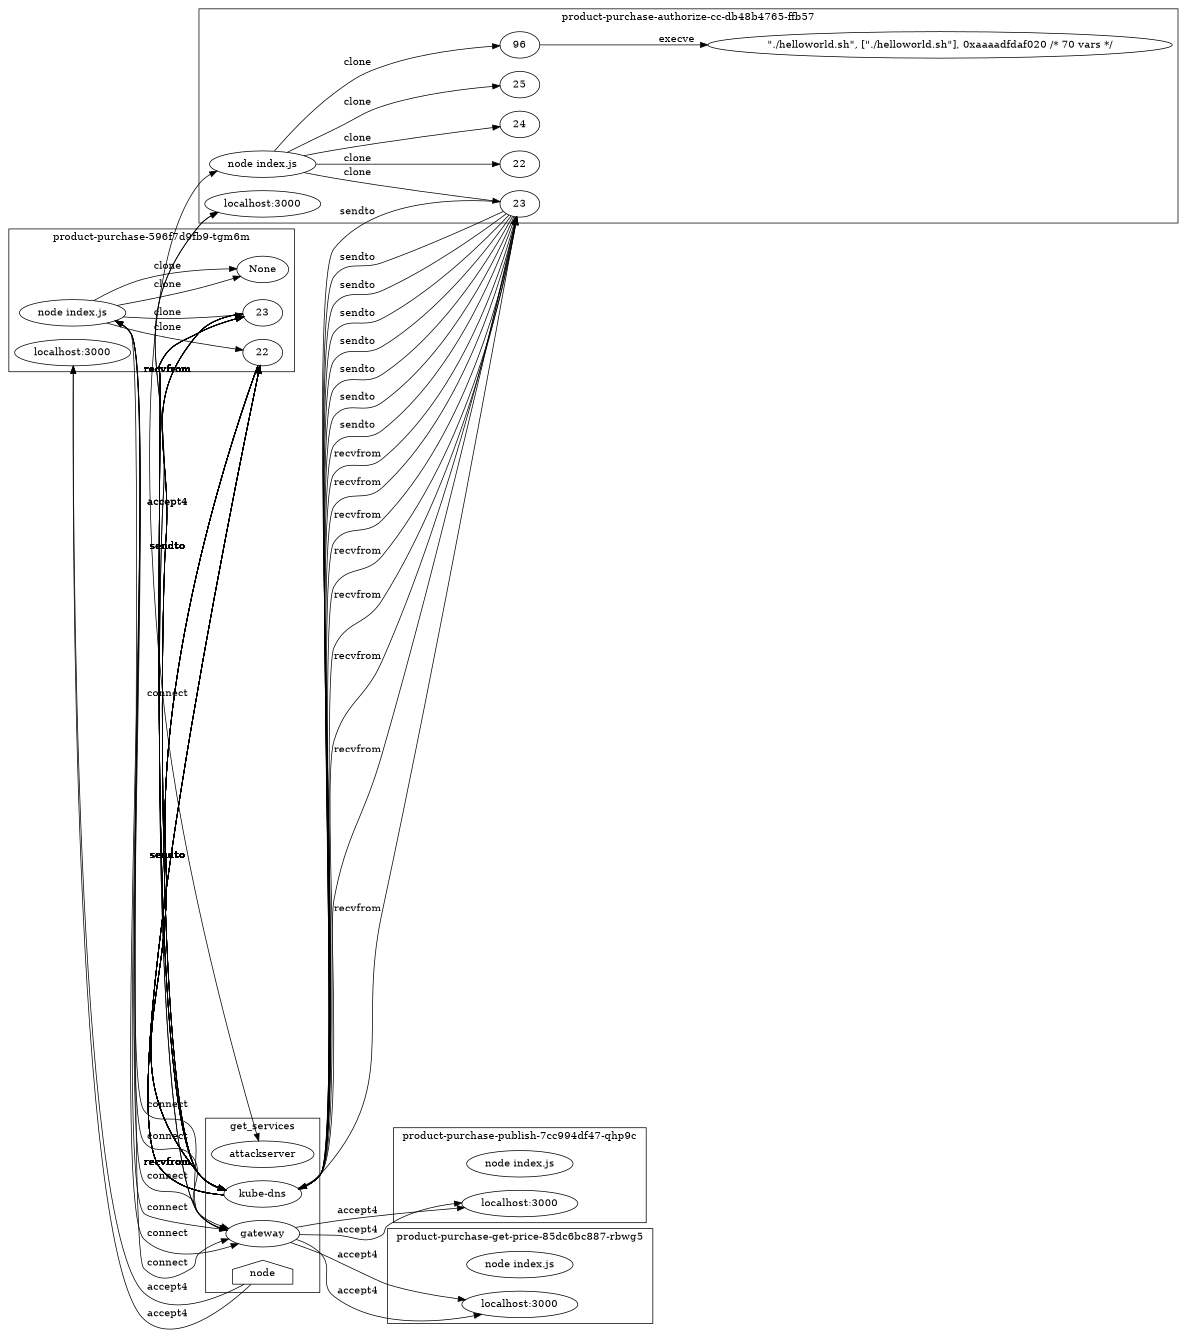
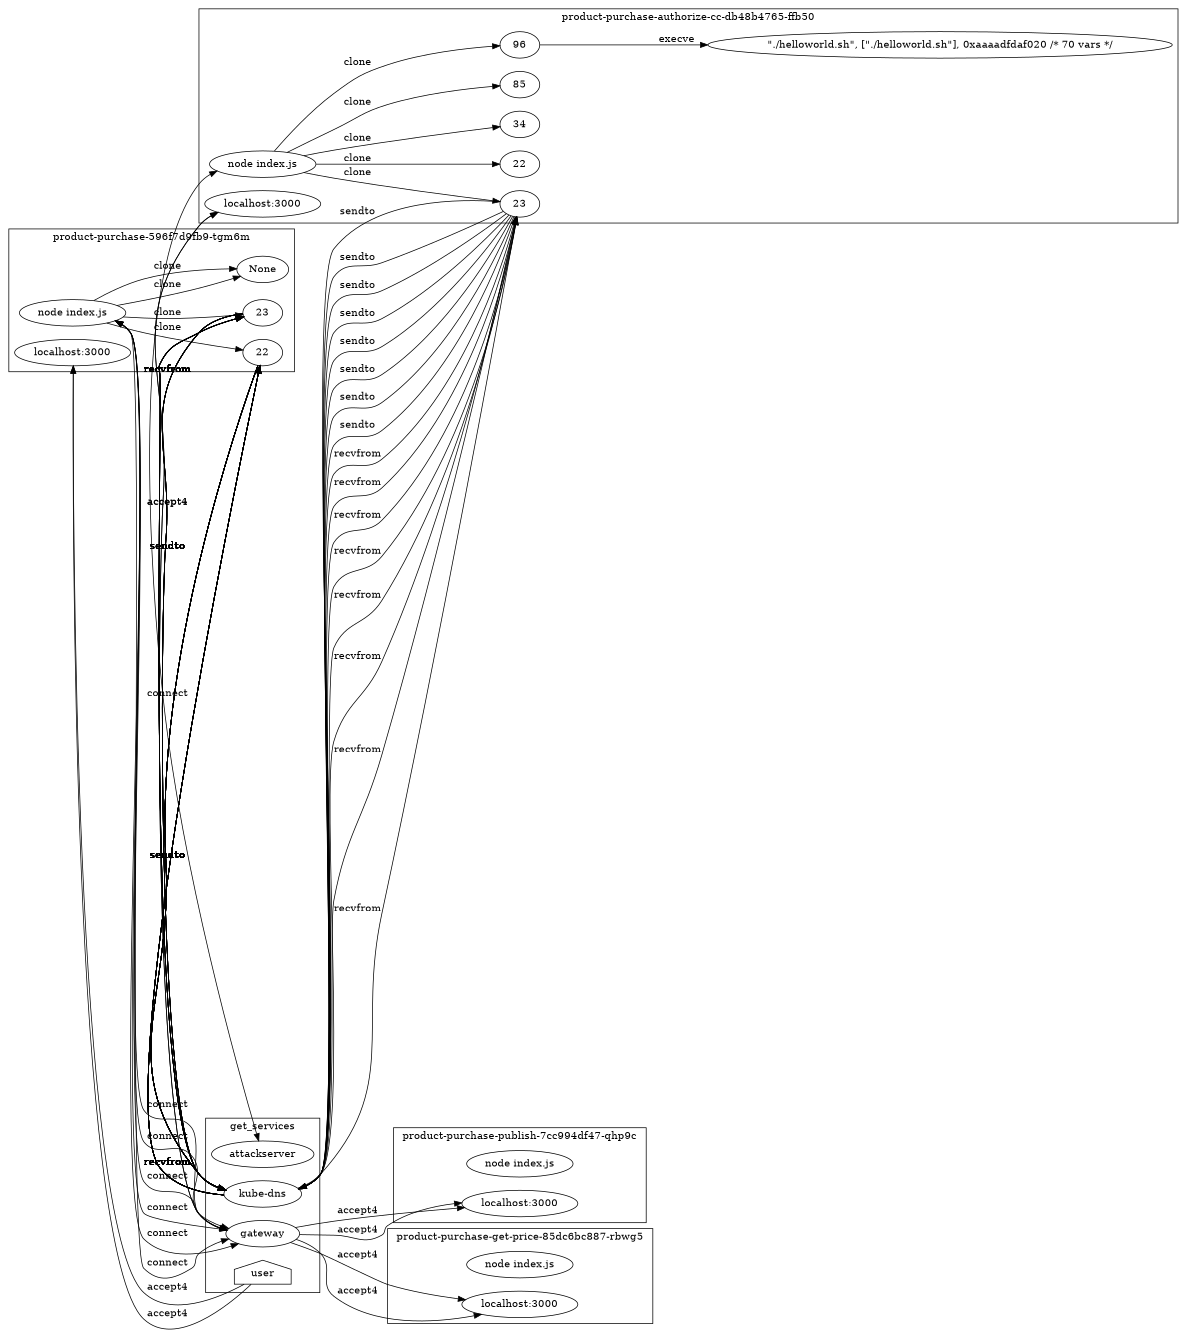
cluster " product-purchase-authorize-cc-db48b4765-ffb57 ": label " product-purchase-authorize-cc-db48b4765-ffb57 " -> " product-purchase-authorize-cc-db48b4765-ffb50 "
node "25": label "25" -> "85"
node "24": label "24" -> "34"
node "node": label "node" -> "user"
